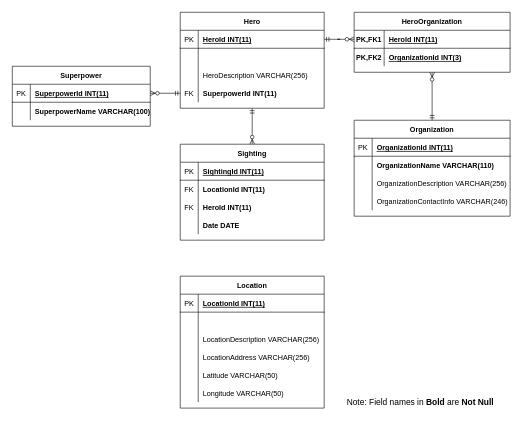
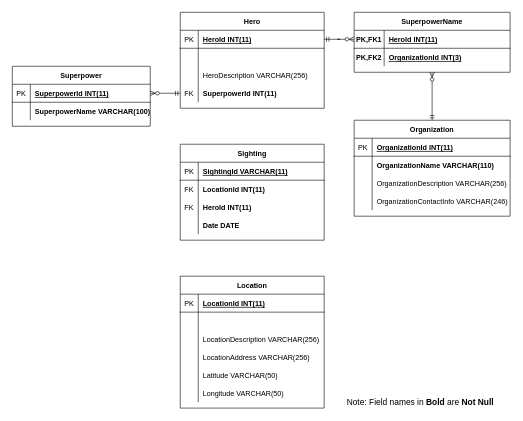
node "HeroOrganization": label "HeroOrganization" -> "SuperpowerName"
edge "Hero" -- "Sighting": removed
node "SightingId INT(11)": label "SightingId INT(11)" -> "SightingId VARCHAR(11)"
